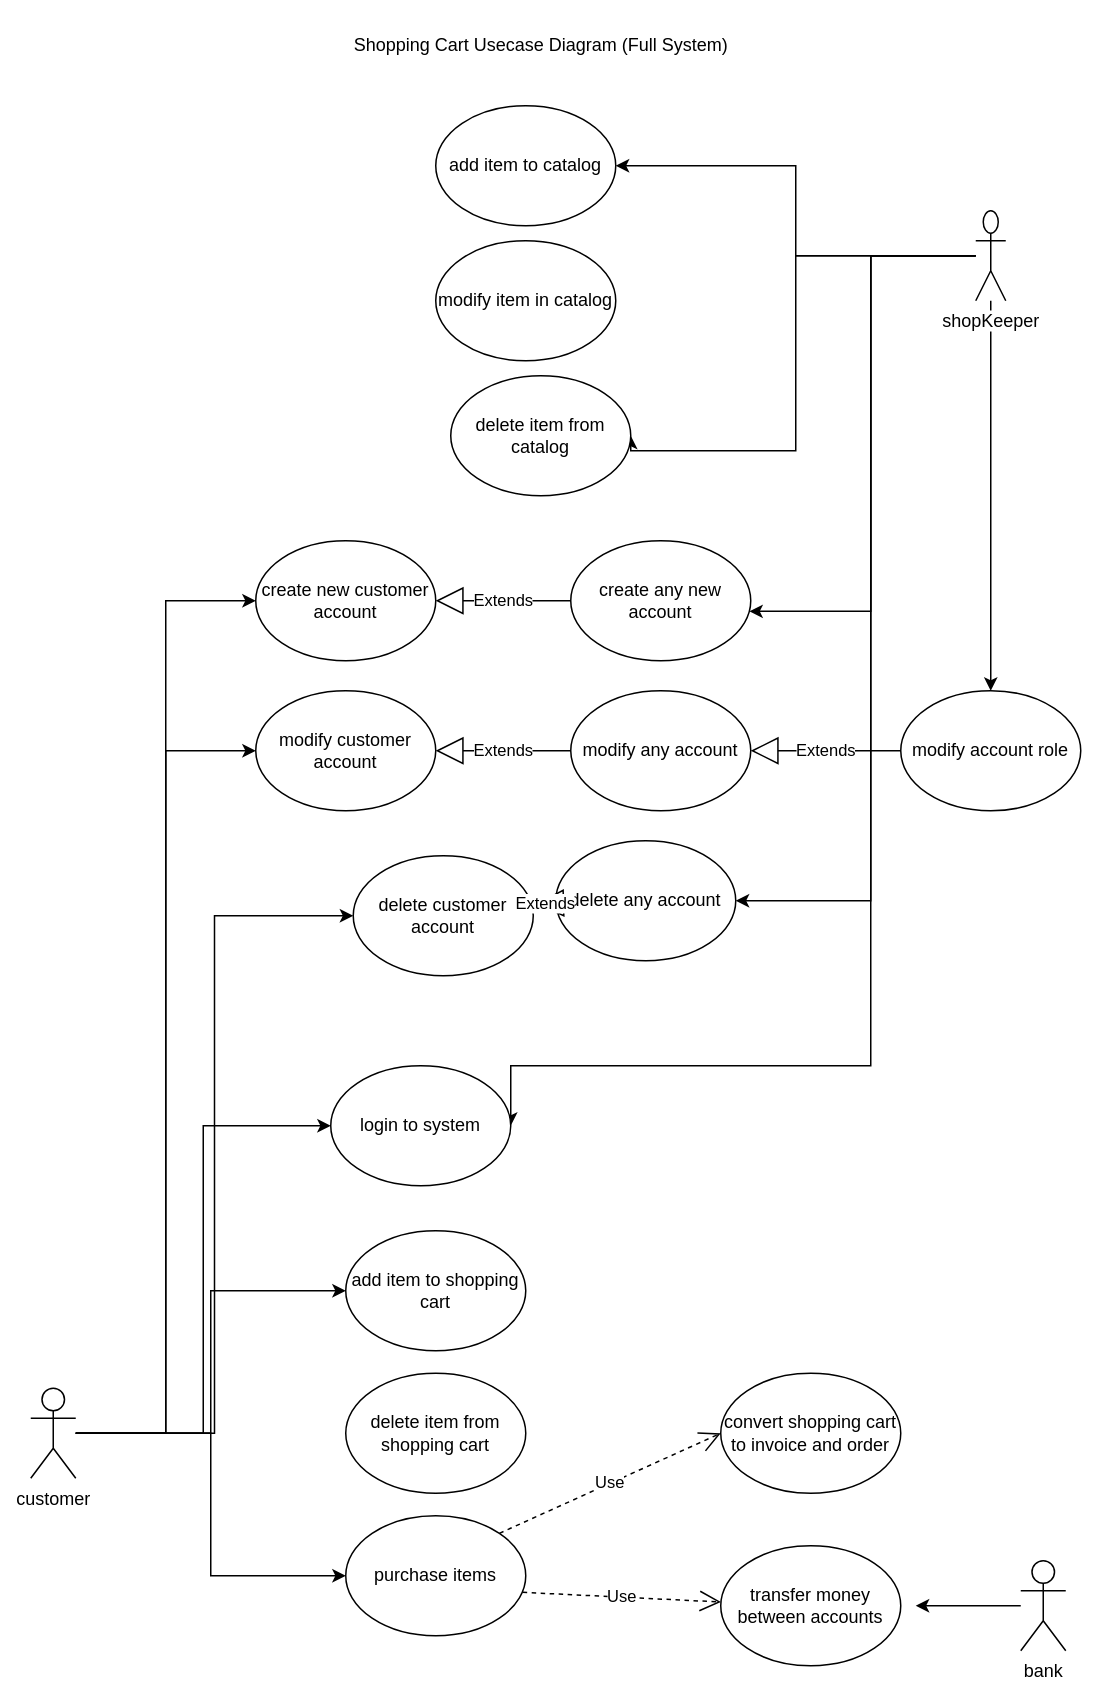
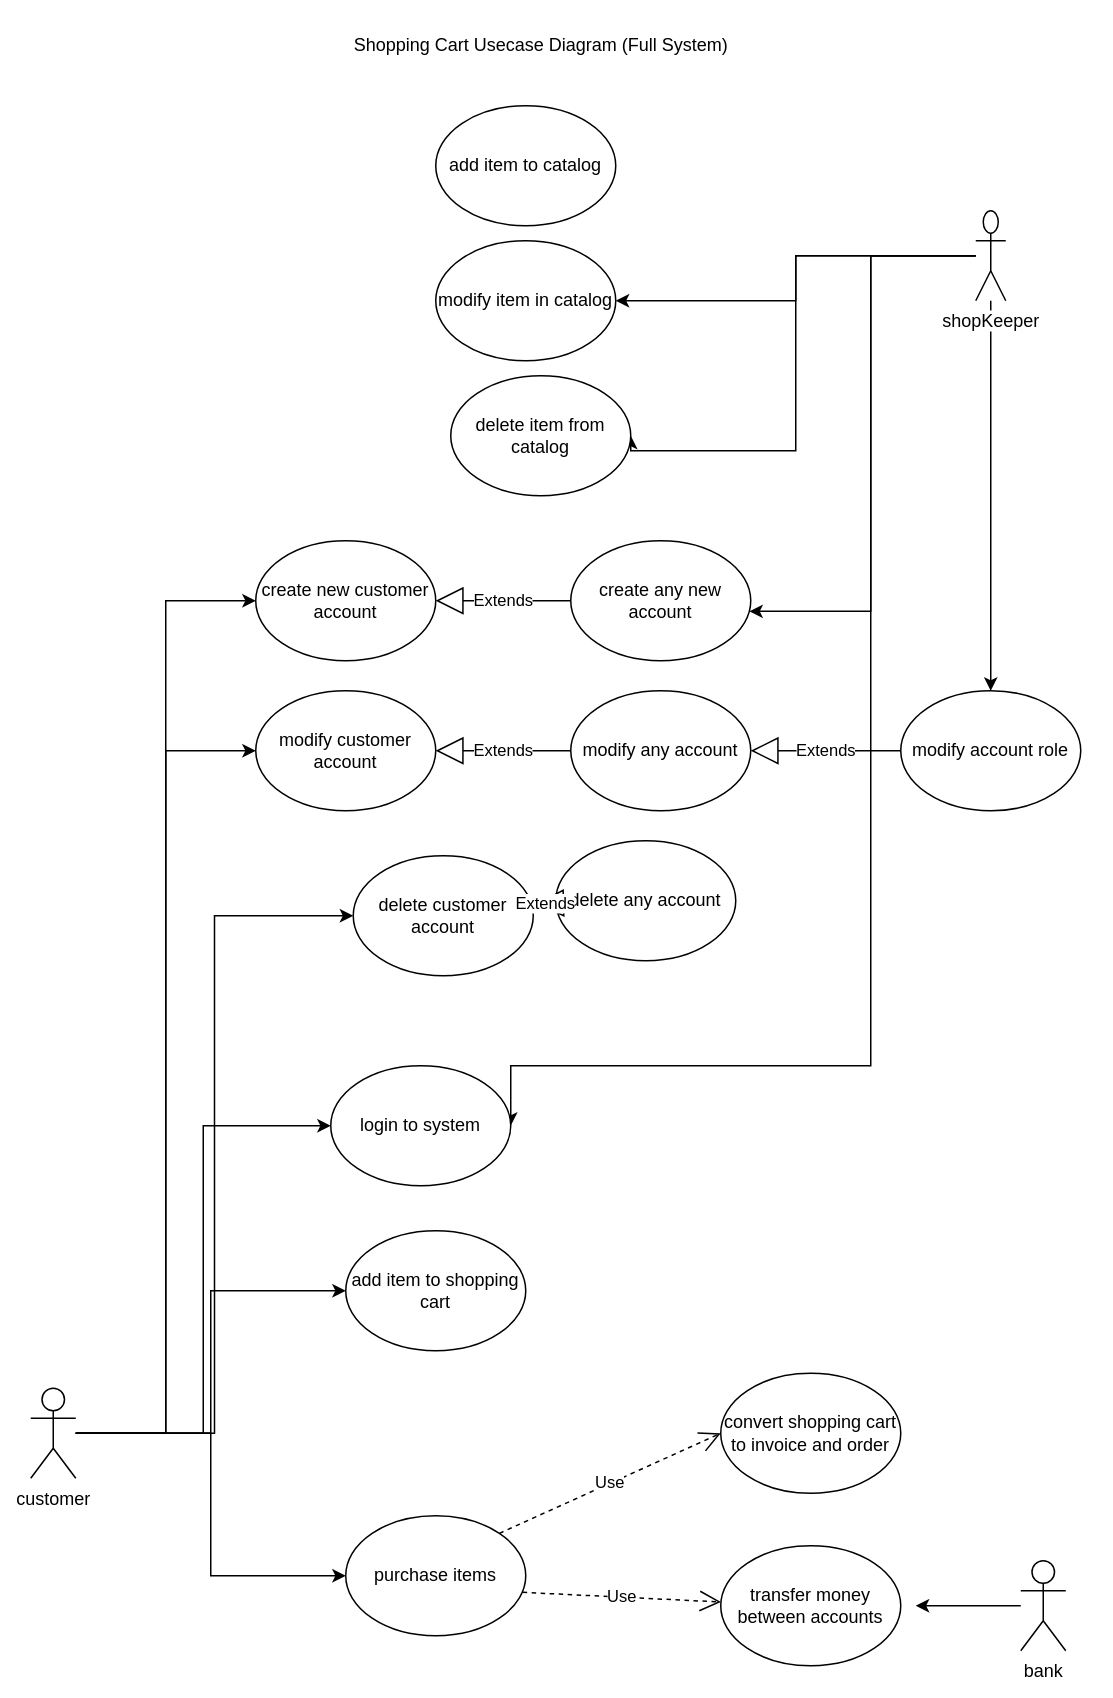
edge "shopKeeper" -> "add item to catalog": now "shopKeeper" -> "modify item in catalog"
edge "shopKeeper" -> "delete any account": removed
node "delete item from shopping cart": removed
